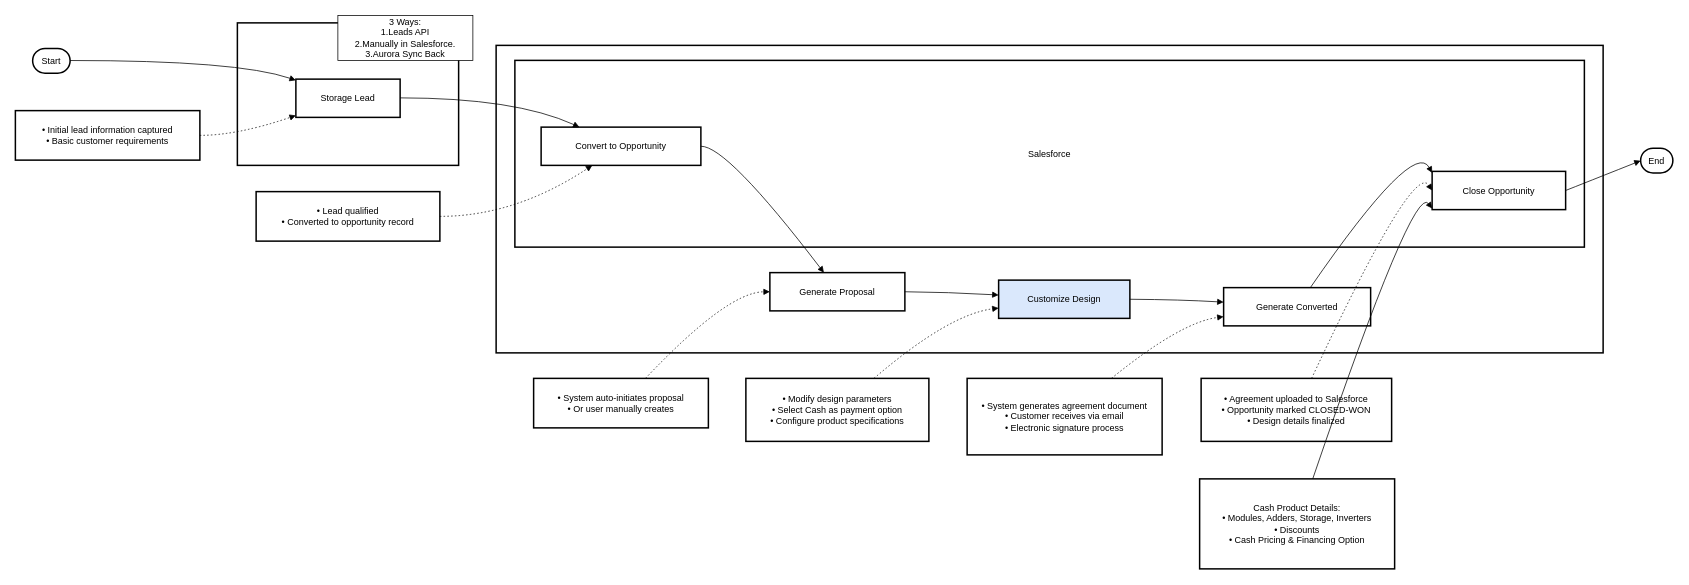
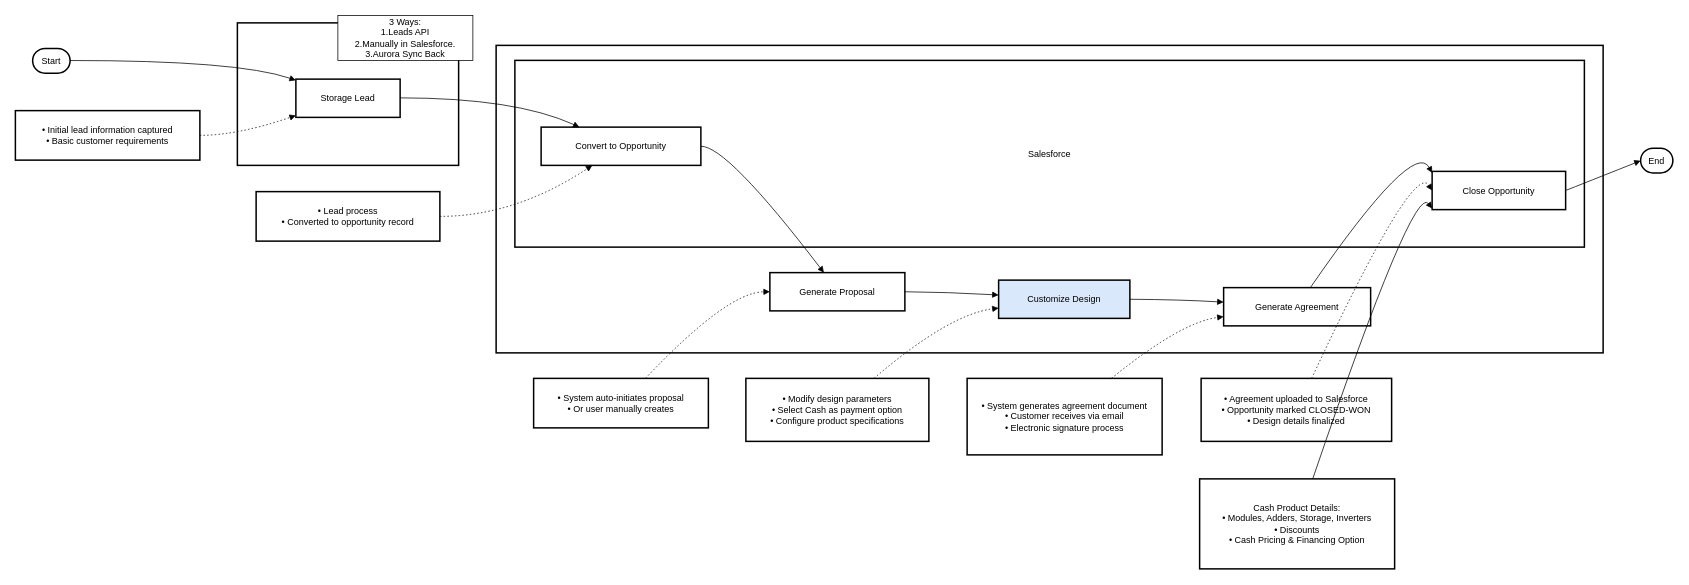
node "• Lead qualified • Converted to opportunity record": label "• Lead qualified • Converted to opportunity record" -> "• Lead process • Converted to opportunity record"
node "Generate Converted": label "Generate Converted" -> "Generate Agreement"
